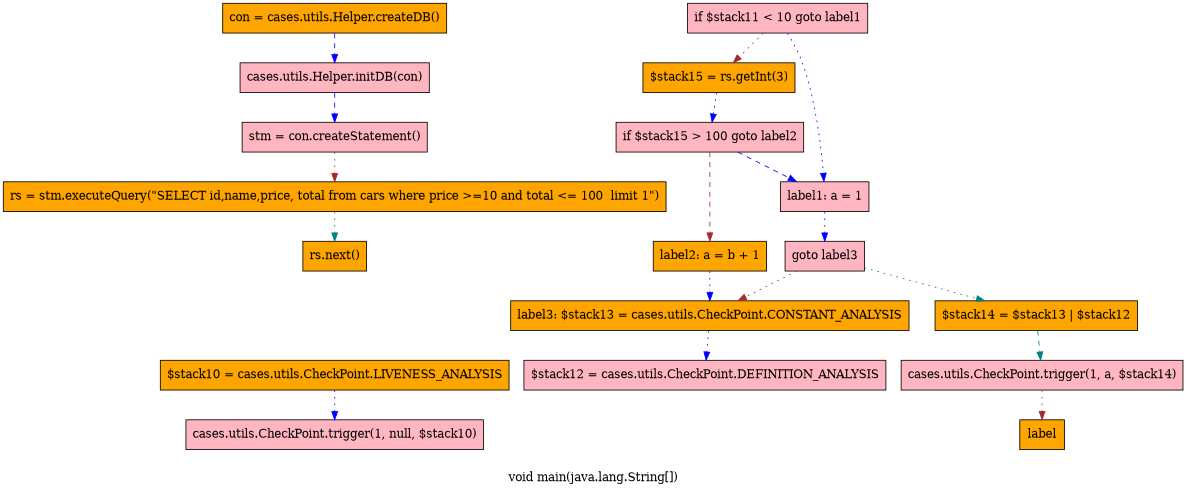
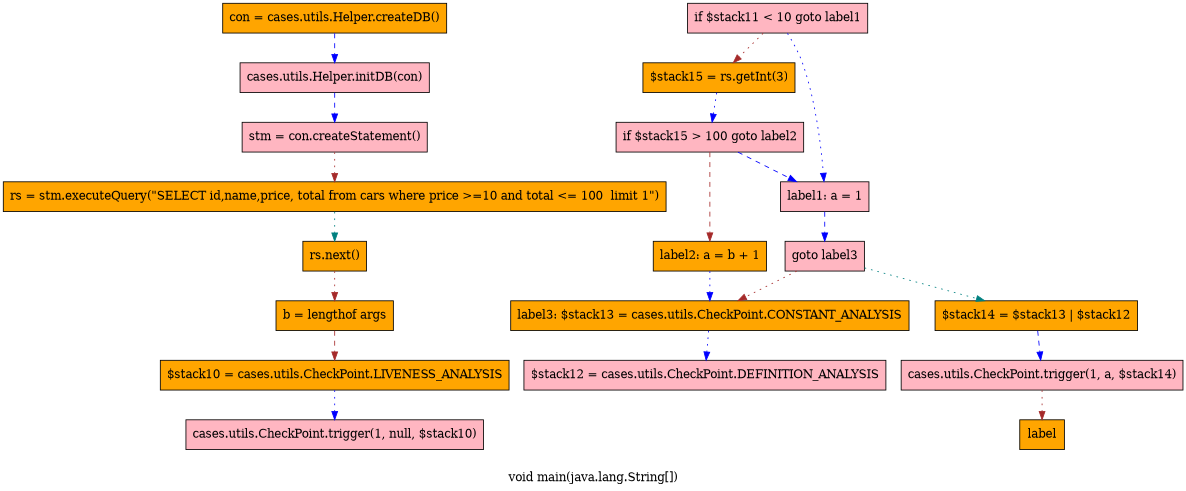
edge "label1: a = 1" -> "goto label3": style dotted -> dashed
node "b = lengthof args": added
edge "$stack14 = $stack13 | $stack12" -> "cases.utils.CheckPoint.trigger(1, a, $stack14)": color teal -> blue
